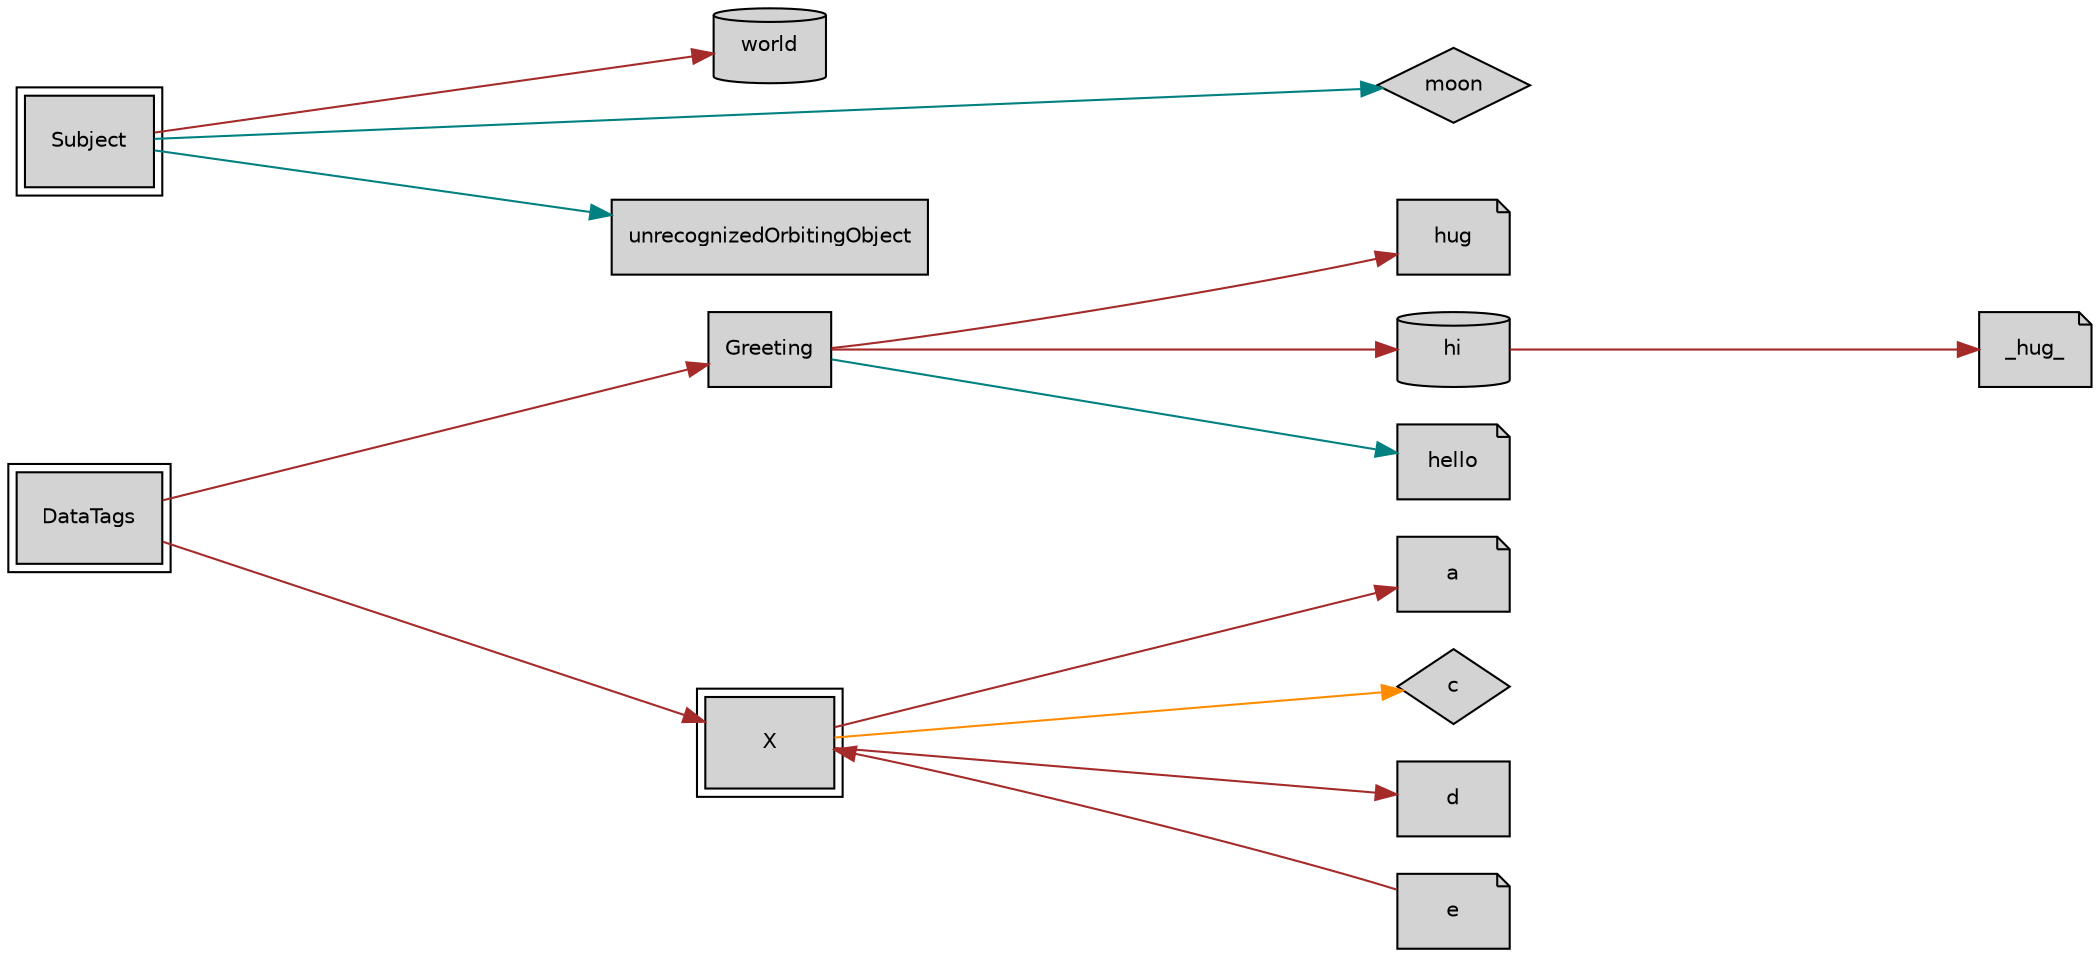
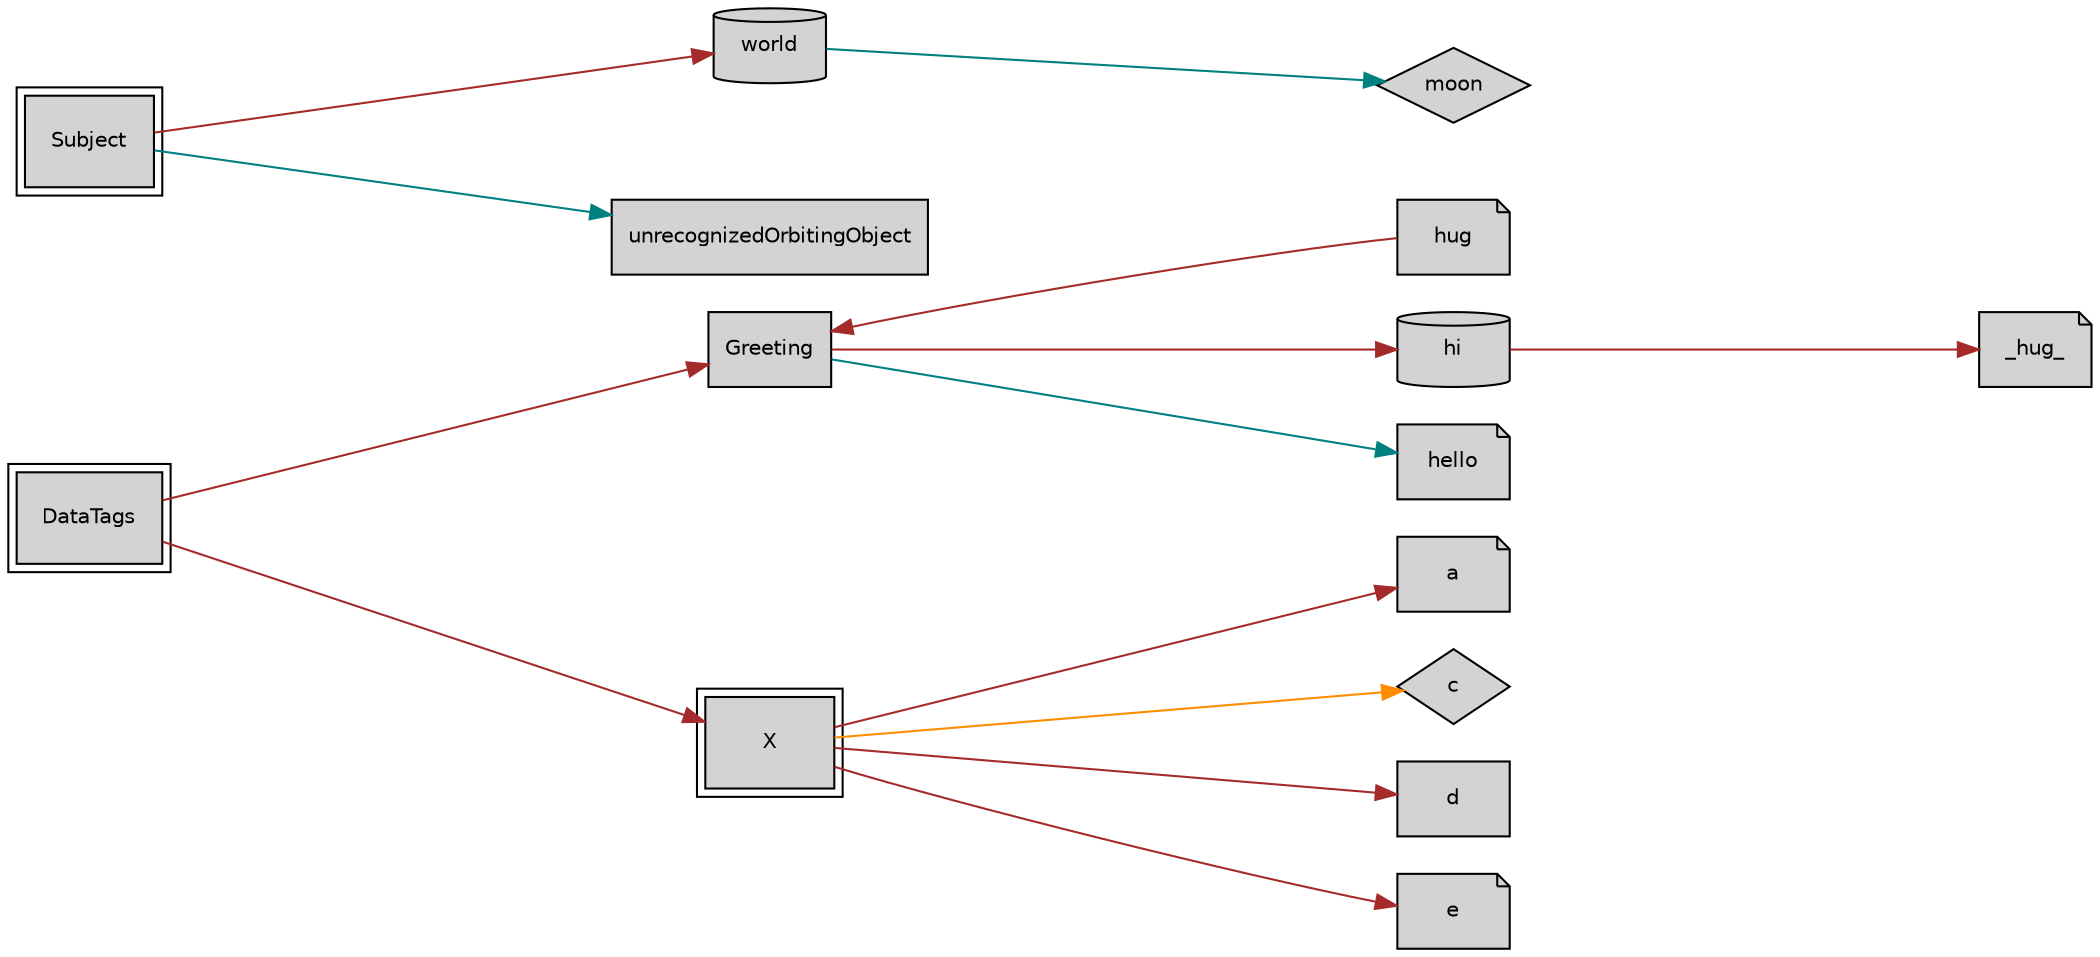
edge "Subject" -> "moon": now "world" -> "moon"
edge "Greeting" -> "hug": reversed
edge "e" -> "X": reversed
